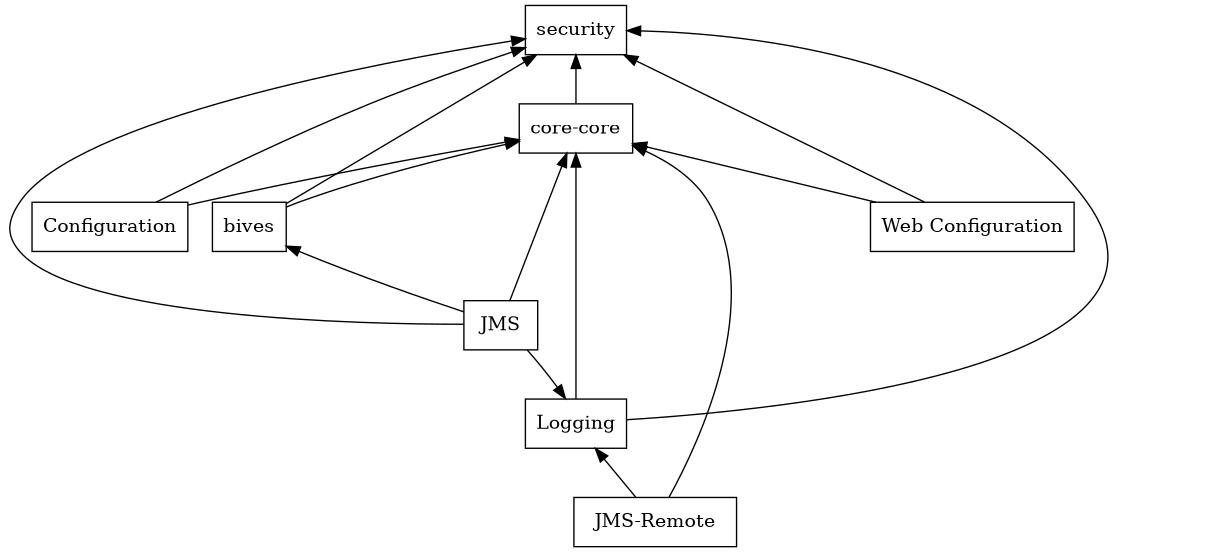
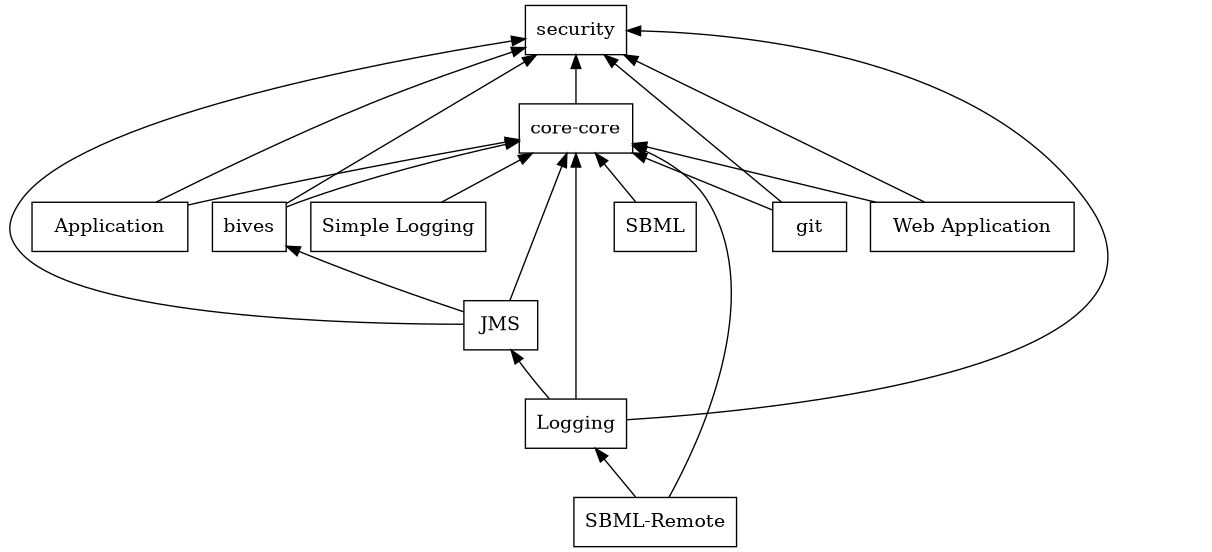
node "Configuration": label "Configuration" -> "Application"
node "Simple Logging": added
node "SBML": added
node "git": added
node "Web Configuration": label "Web Configuration" -> "Web Application"
edge "JMS" -> "Logging": reversed
node "JMS-Remote": label "JMS-Remote" -> "SBML-Remote"
